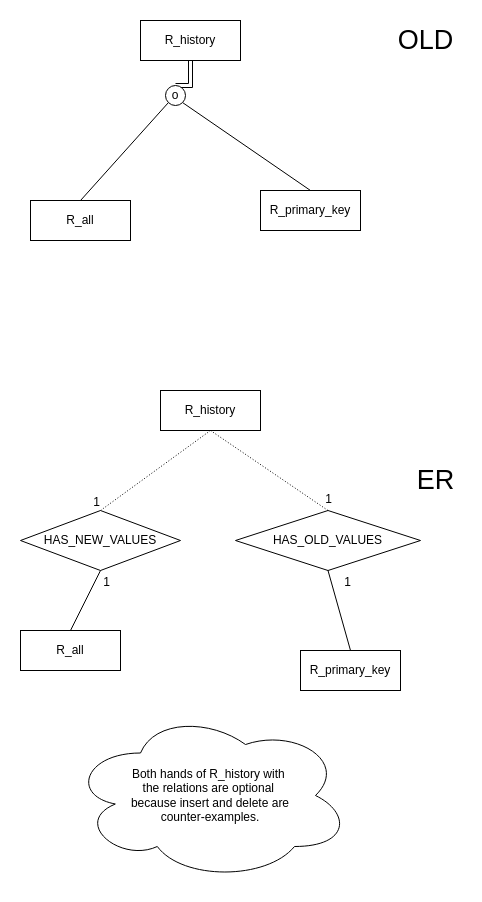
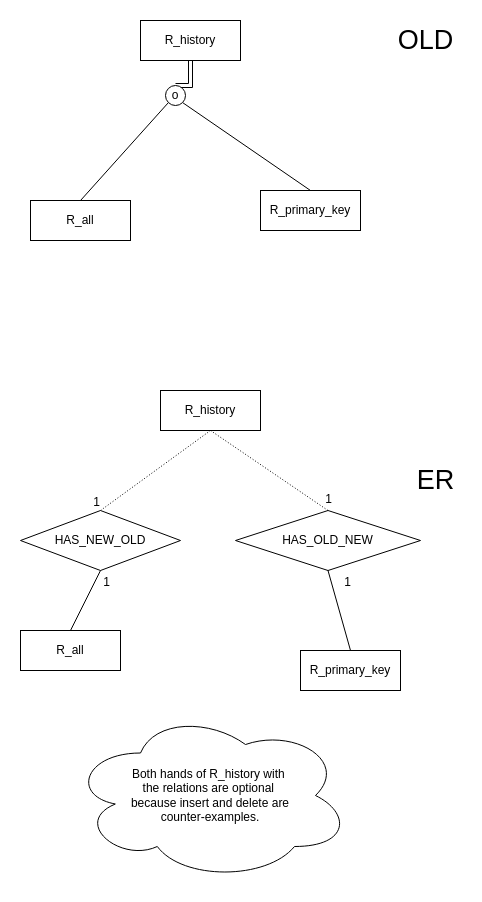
node "HAS_NEW_VALUES": label "HAS_NEW_VALUES" -> "HAS_NEW_OLD"
node "HAS_OLD_VALUES": label "HAS_OLD_VALUES" -> "HAS_OLD_NEW"
